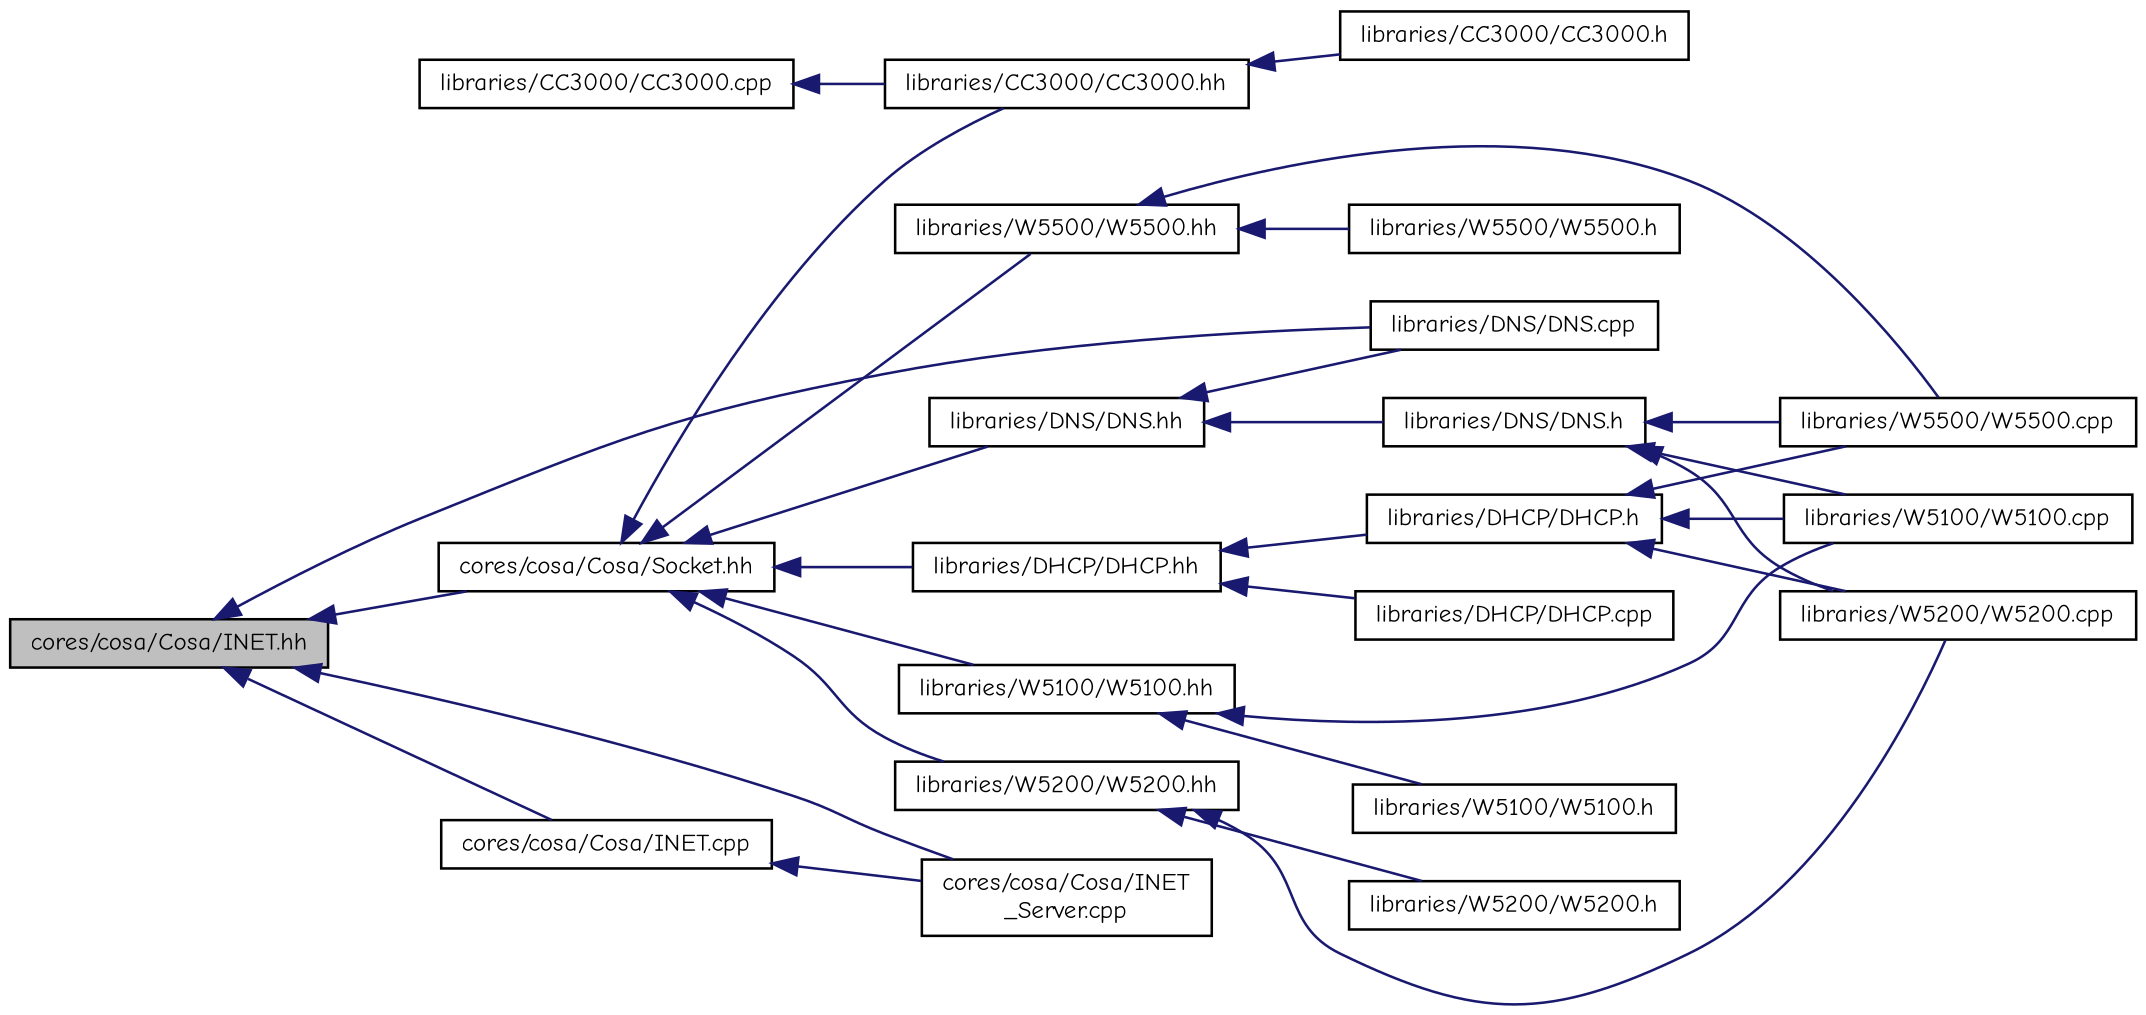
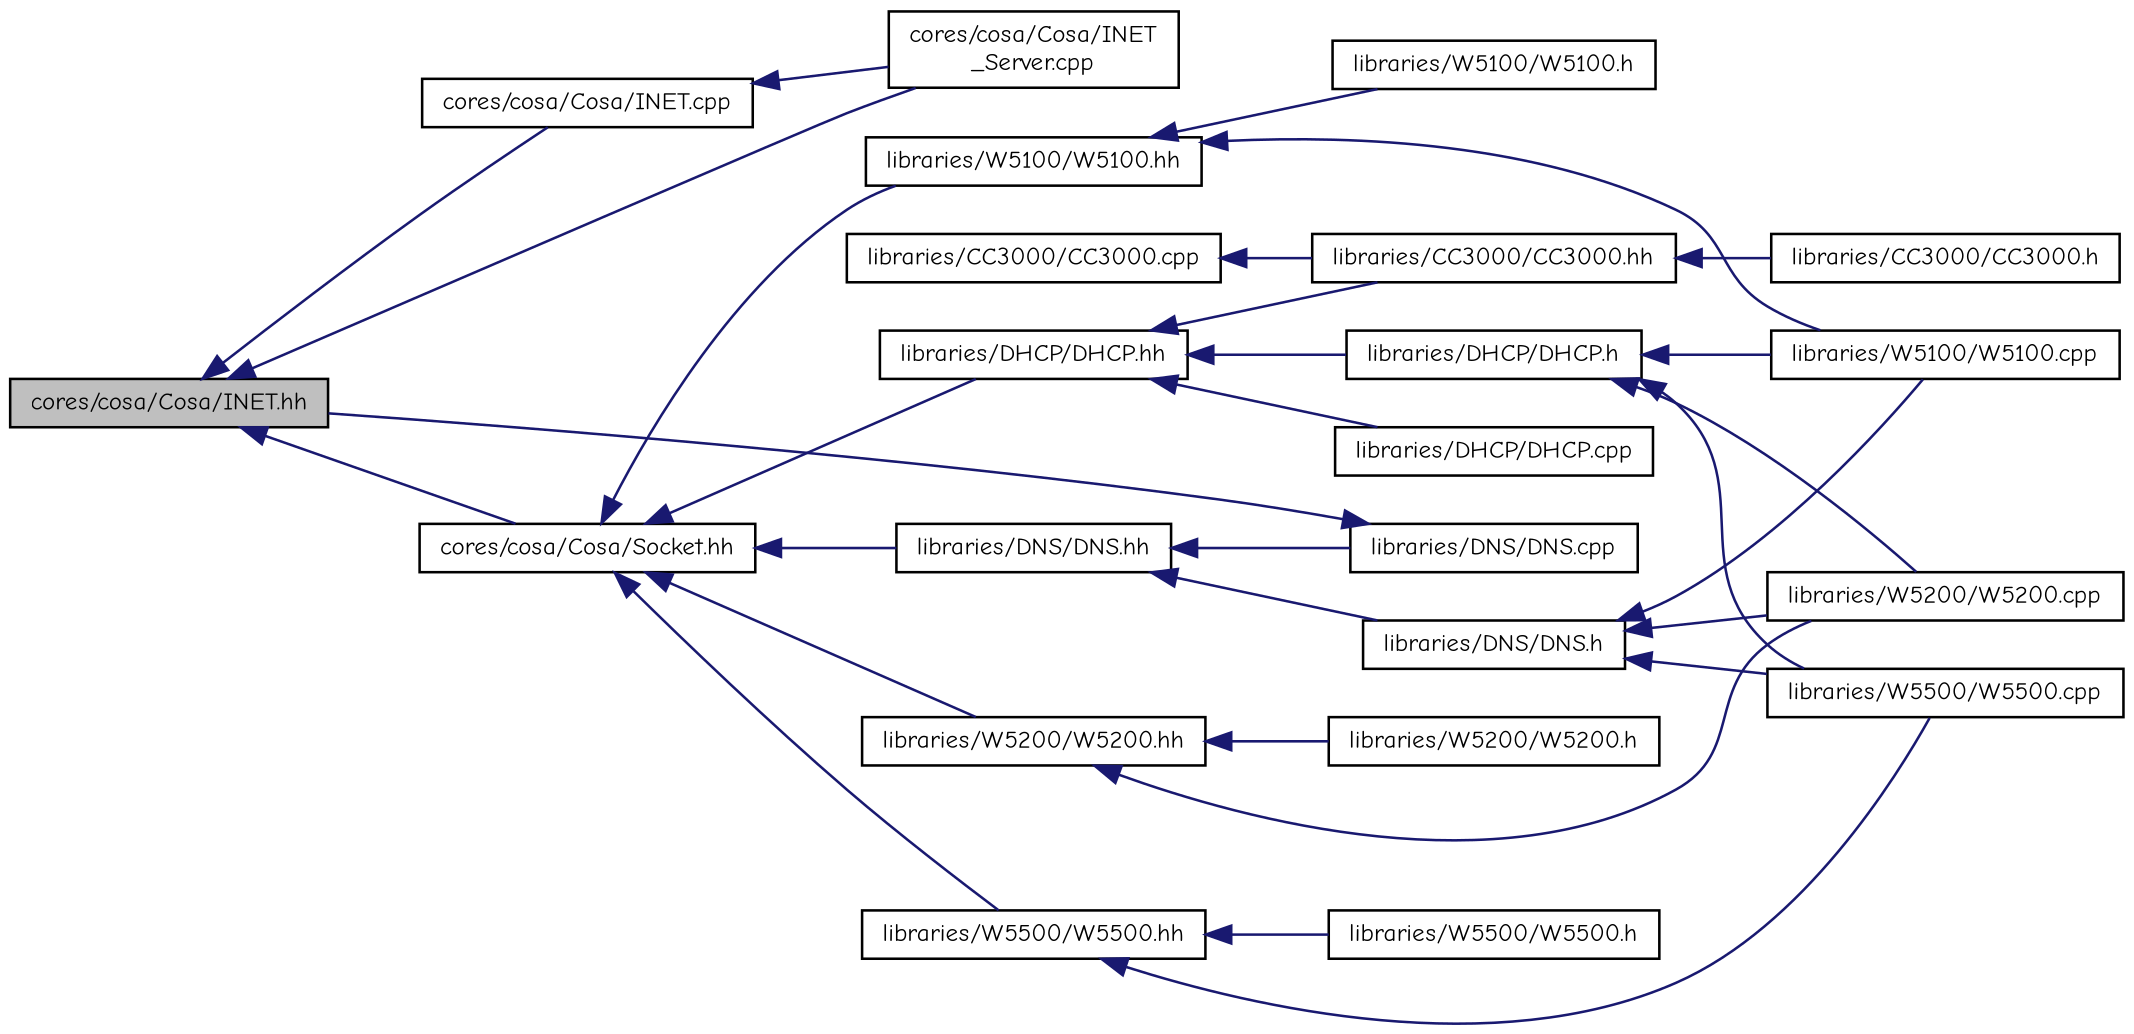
edge "libraries/CC3000/CC3000.hh" -> "cores/cosa/Cosa/Socket.hh": now "libraries/CC3000/CC3000.hh" -> "libraries/DHCP/DHCP.hh"
edge "libraries/DNS/DNS.cpp" -> "cores/cosa/Cosa/INET.hh": reversed
